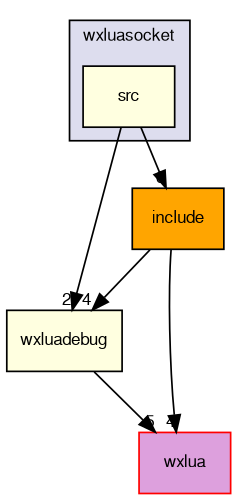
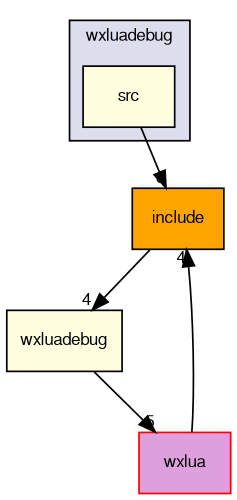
cluster "wxluasocket": label "wxluasocket" -> "wxluadebug"
edge "src" -> "wxluadebug": removed
edge "include" -> "wxlua": reversed
